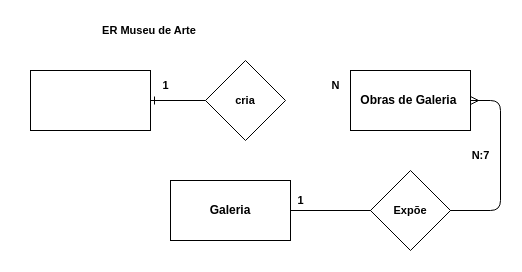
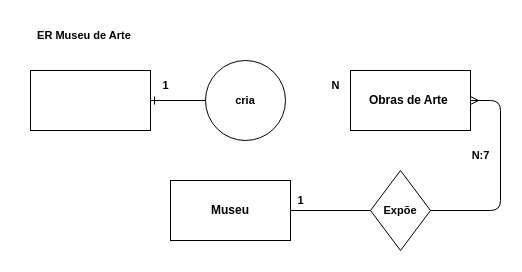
node "ER Museu de Arte": moved (151, 31) -> (86, 36)
node "cria": shape diamond -> ellipse
node "Obras de Galeria": label "Obras de Galeria" -> "Obras de Arte"
node "Galeria": label "Galeria" -> "Museu"
node "Expõe": size 80x80 -> 60x80
